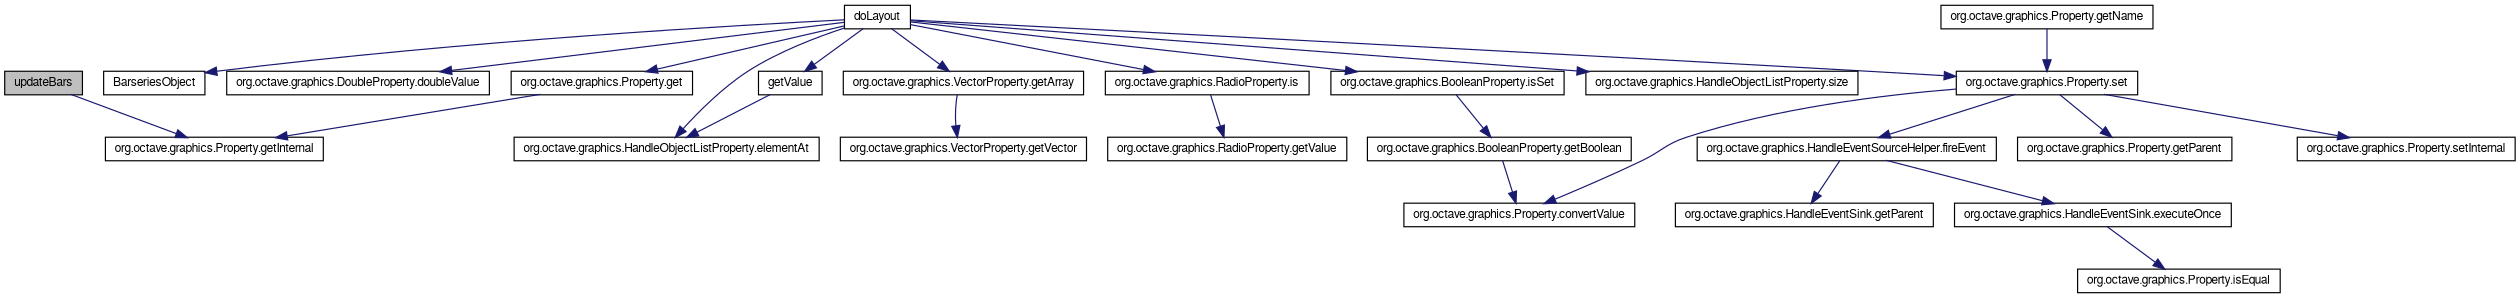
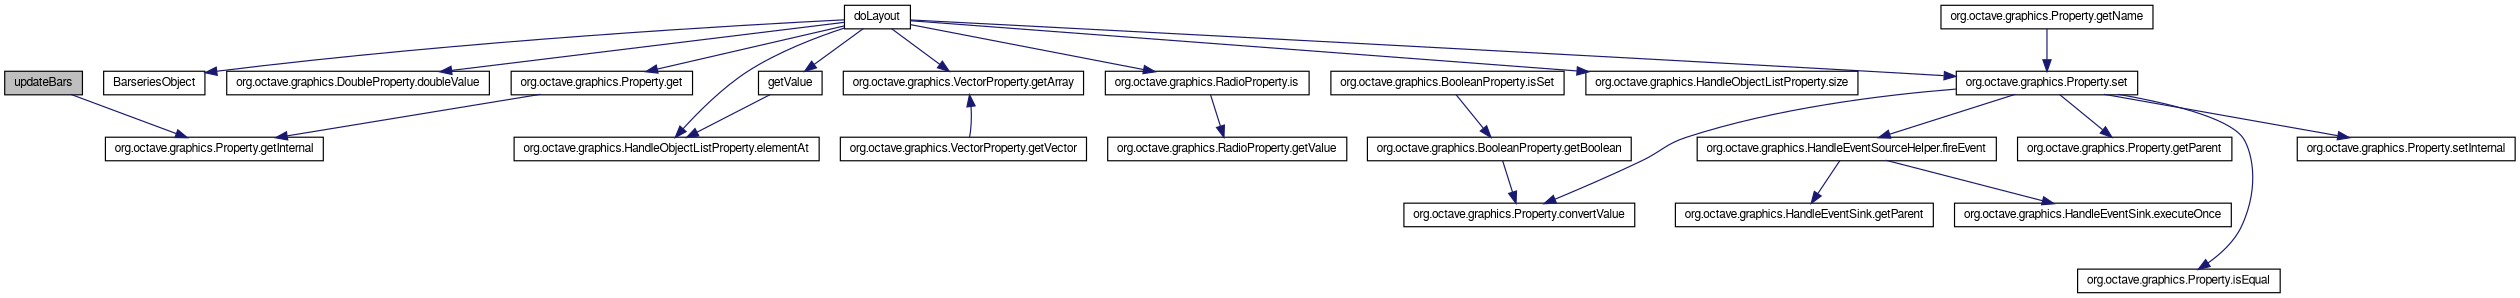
edge "doLayout" -> "org.octave.graphics.BooleanProperty.isSet": removed
edge "org.octave.graphics.VectorProperty.getArray" -> "org.octave.graphics.VectorProperty.getVector": reversed
edge "org.octave.graphics.HandleEventSink.executeOnce" -> "org.octave.graphics.Property.isEqual": now "org.octave.graphics.Property.set" -> "org.octave.graphics.Property.isEqual"
